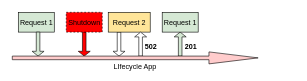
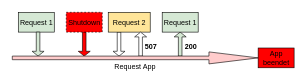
node "502": label "502" -> "507"
node "201": label "201" -> "200"
node "LIfecycle App": label "LIfecycle App" -> "Request App"
node "App beendet": added
